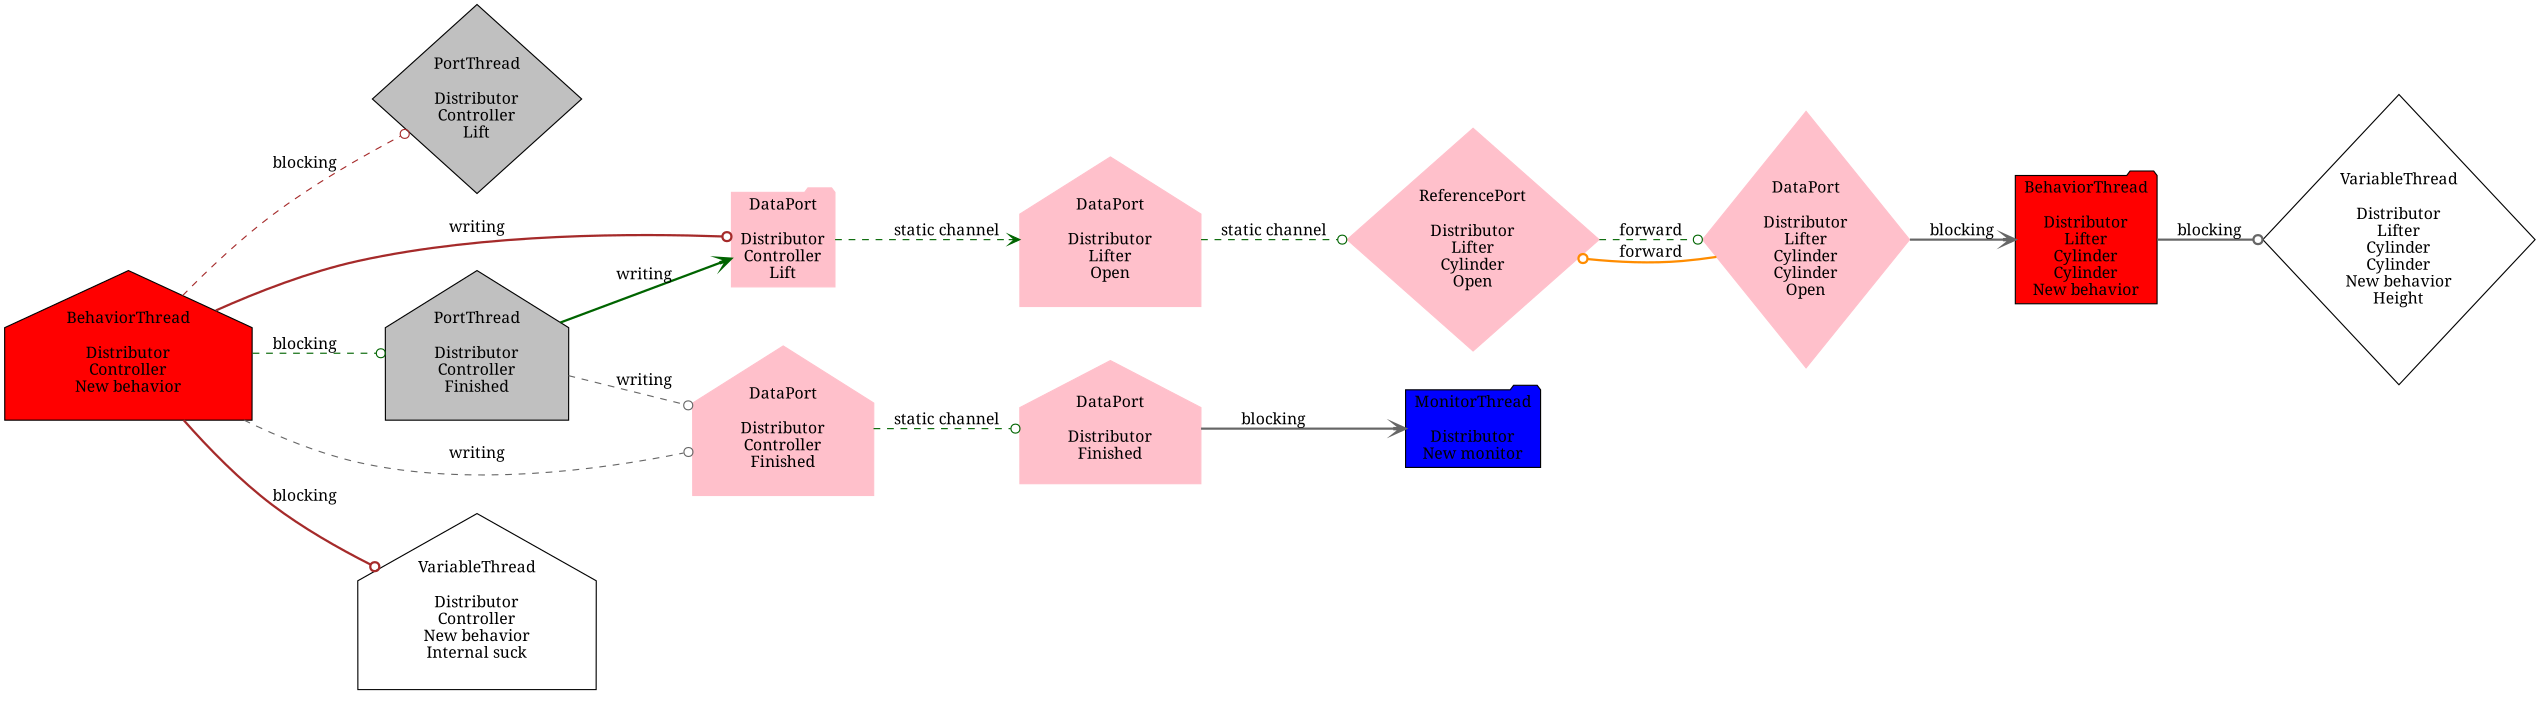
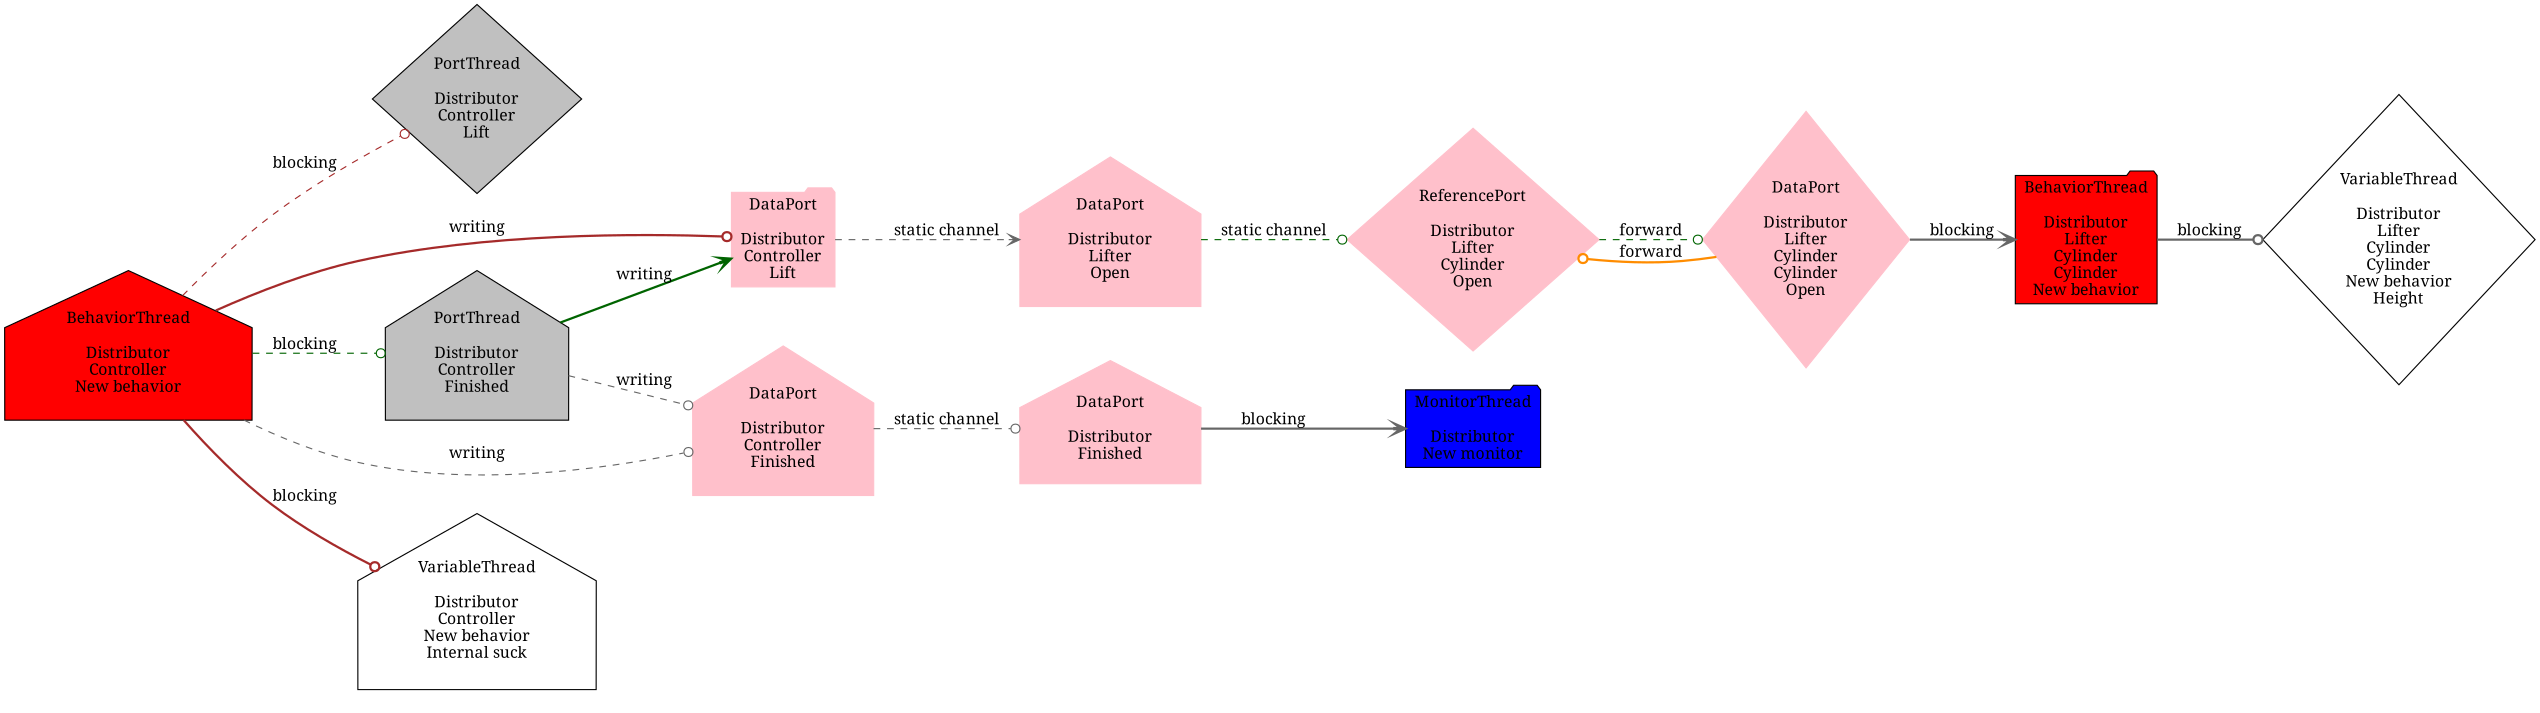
edge "DataPort Distributor Controller Lift" -> "DataPort Distributor Lifter Open": color darkgreen -> gray40
edge "DataPort Distributor Controller Finished" -> "DataPort Distributor Finished": color darkgreen -> gray40
